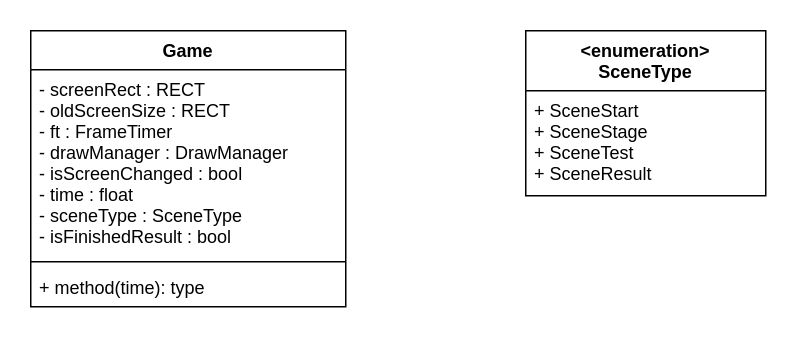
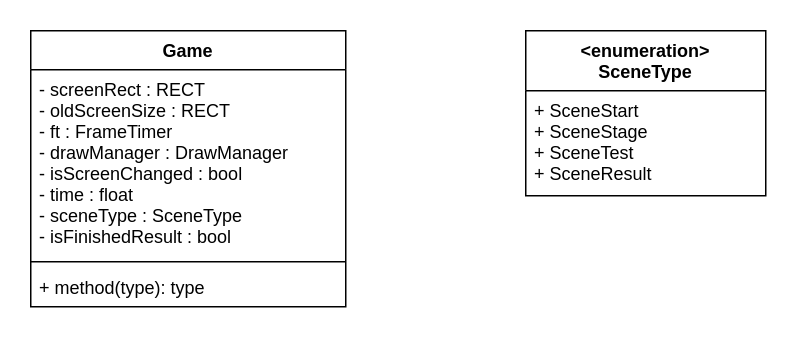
node "+ method(time): type": label "+ method(time): type" -> "+ method(type): type"
